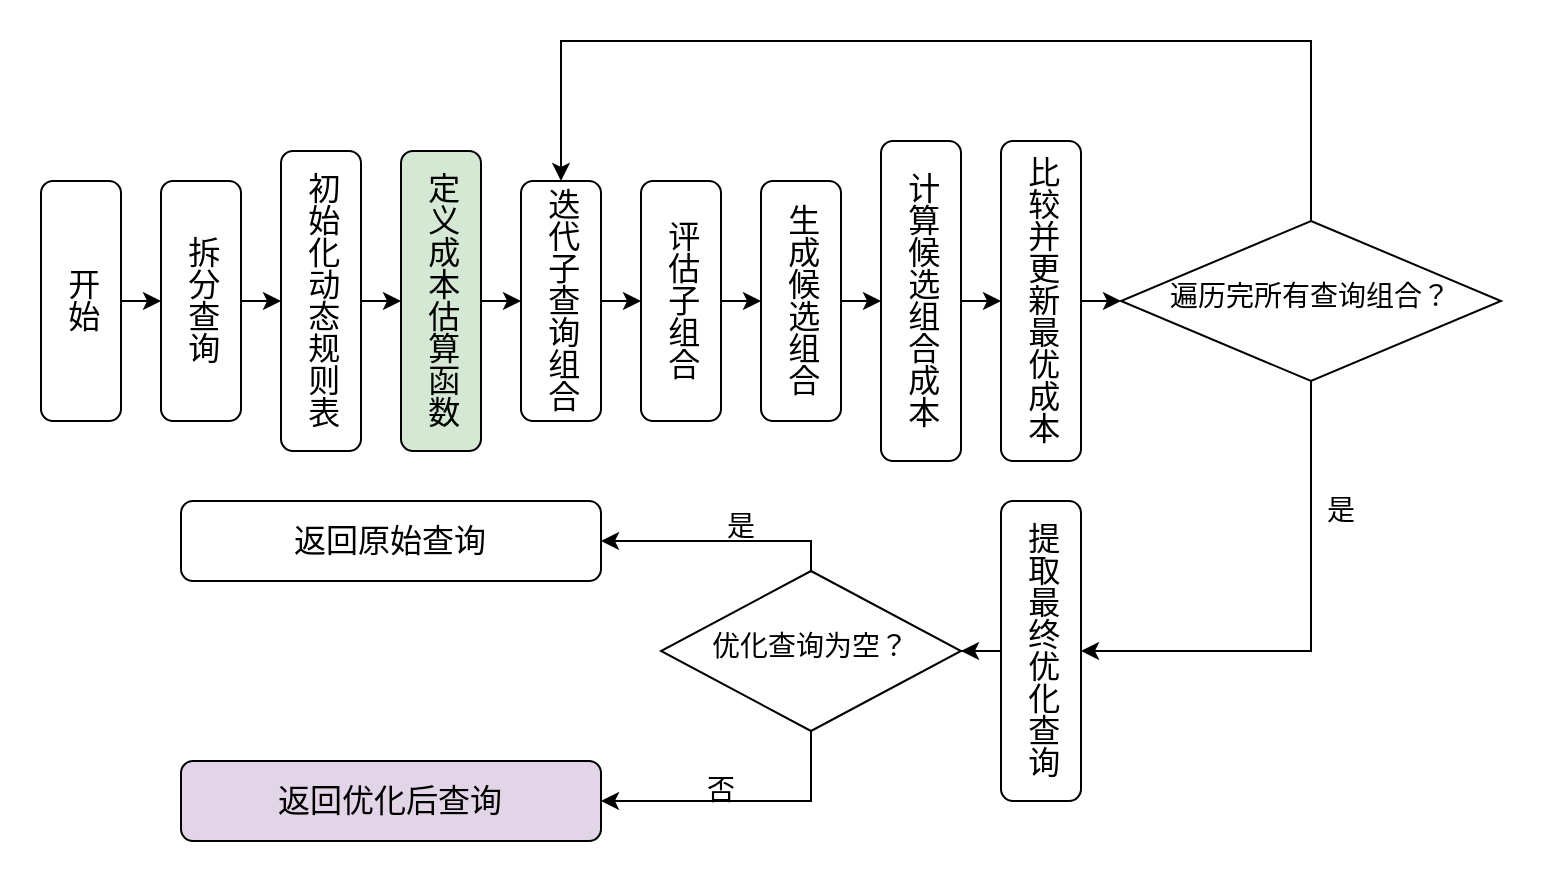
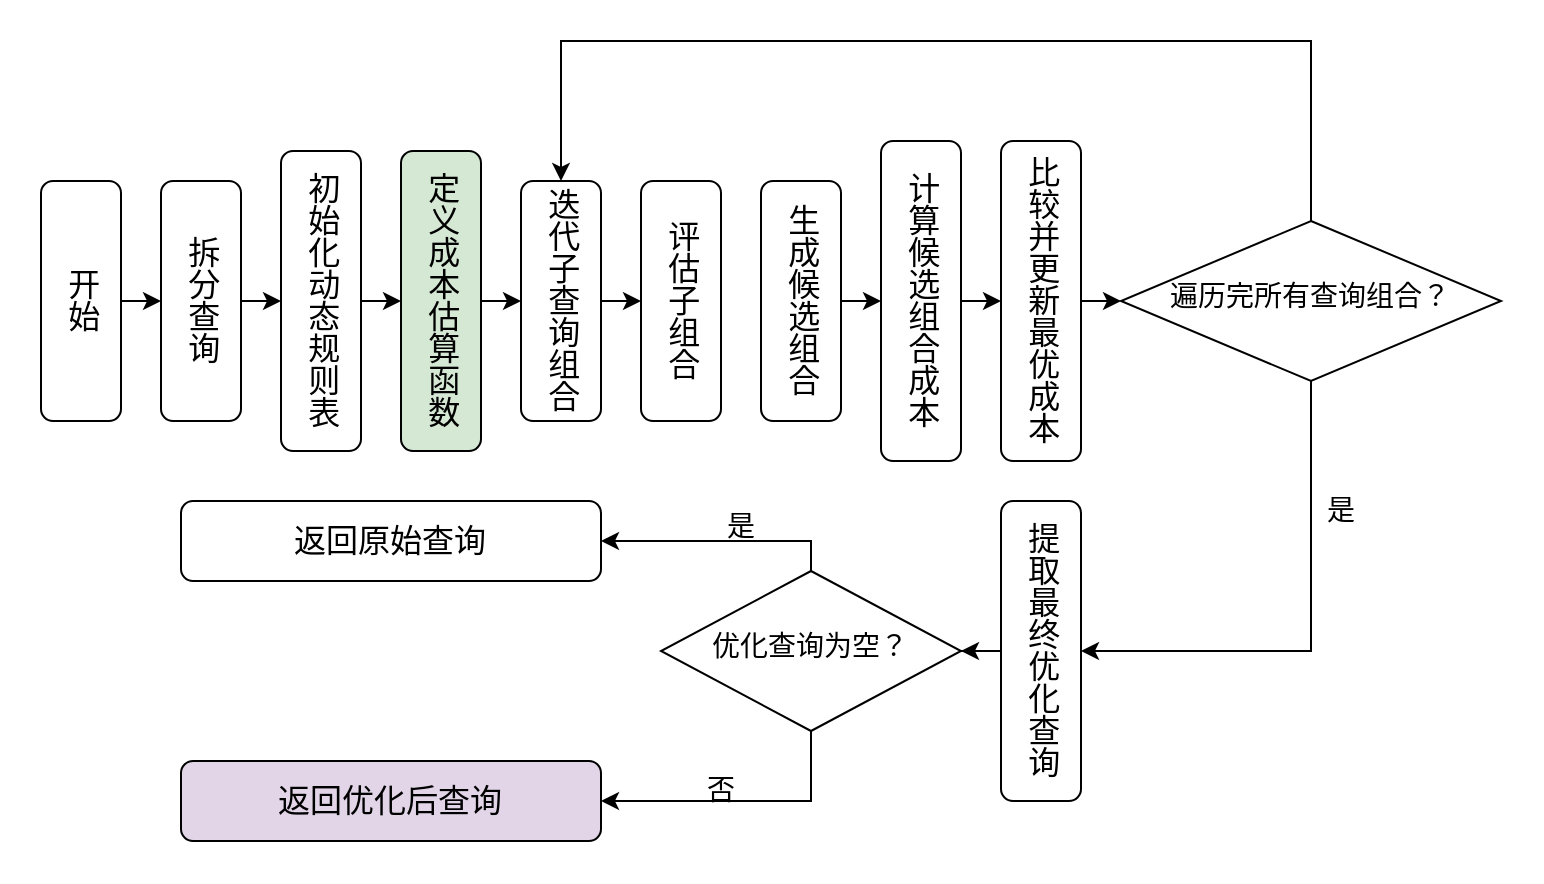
edge "评估子组合" -> "生成候选组合": removed
